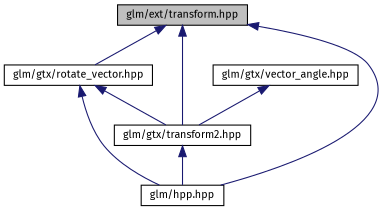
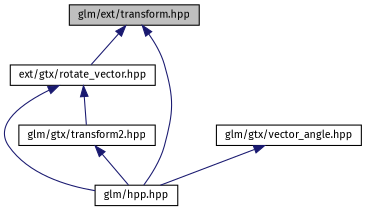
node "glm/gtx/rotate_vector.hpp": label "glm/gtx/rotate_vector.hpp" -> "ext/gtx/rotate_vector.hpp"
edge "glm/gtx/transform2.hpp" -> "glm/ext/transform.hpp": removed
edge "glm/gtx/transform2.hpp" -> "glm/gtx/vector_angle.hpp": now "glm/hpp.hpp" -> "glm/gtx/vector_angle.hpp"
